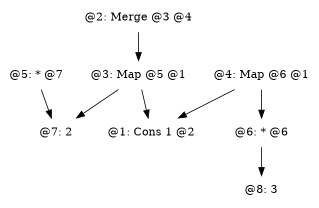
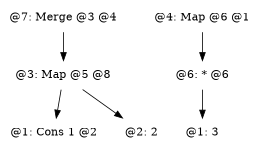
node "@2: Merge @3 @4": label "@2: Merge @3 @4" -> "@7: Merge @3 @4"
node "@5: * @7": removed
node "@3: Map @5 @1": label "@3: Map @5 @1" -> "@3: Map @5 @8"
edge "@4: Map @6 @1" -> "@1: Cons 1 @2": removed
node "@7: 2": label "@7: 2" -> "@2: 2"
node "@8: 3": label "@8: 3" -> "@1: 3"
